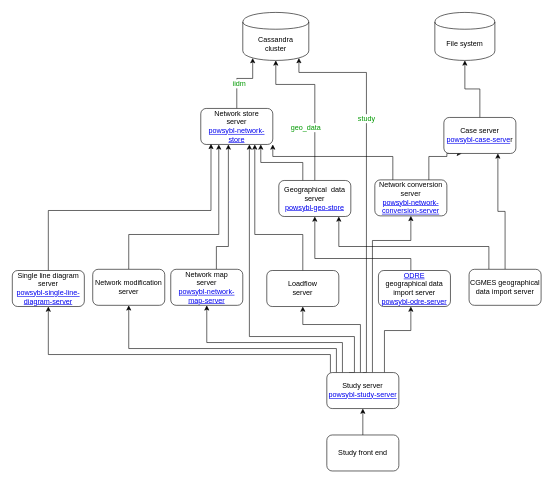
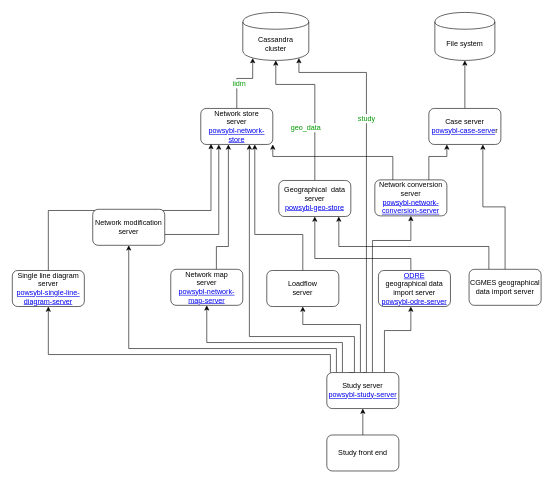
node "Case server powsybl-case-server": moved (480, 135) -> (465, 126)
edge "Geographical data server powsybl-geo-store" -> "Network store server powsybl-network-store": removed
node "Network modification server": moved (129, 287) -> (129, 227)
